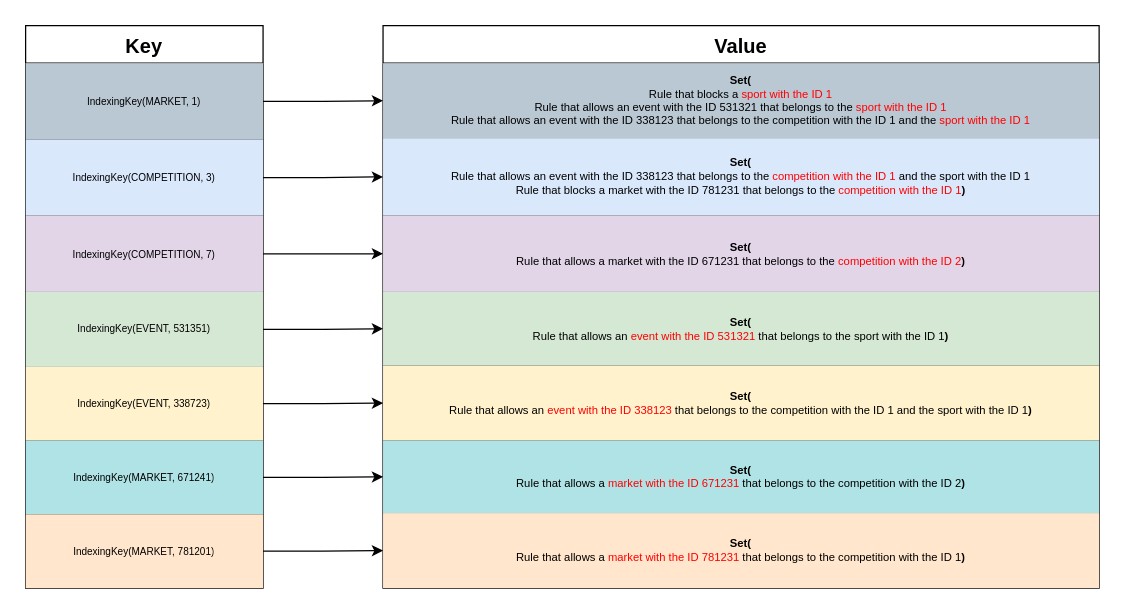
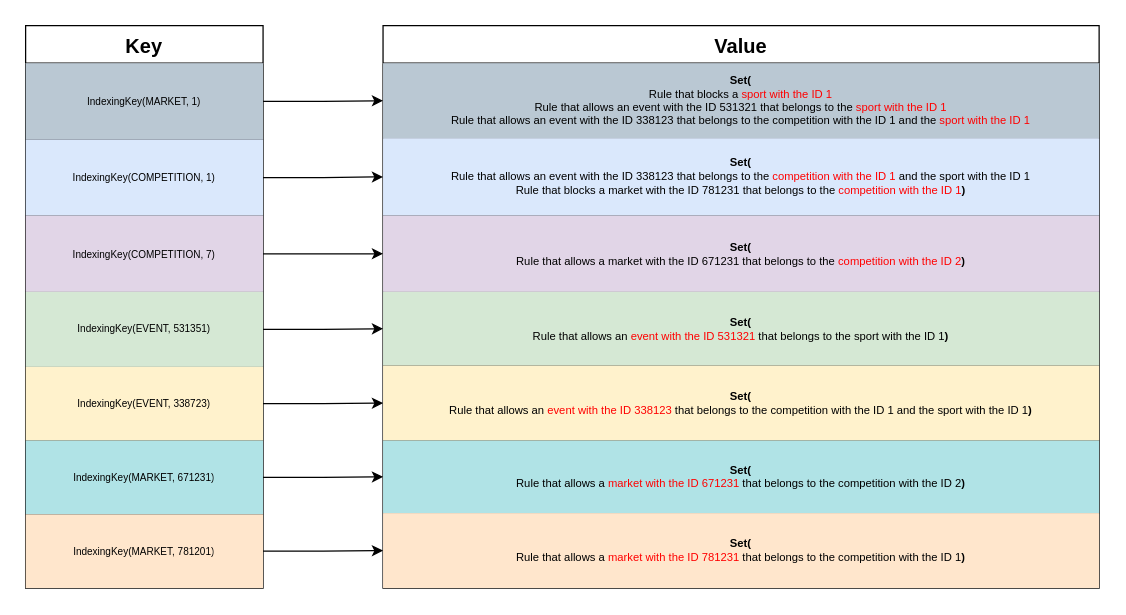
node "IndexingKey(COMPETITION, 3)": label "IndexingKey(COMPETITION, 3)" -> "IndexingKey(COMPETITION, 1)"
node "IndexingKey(MARKET, 671241)": label "IndexingKey(MARKET, 671241)" -> "IndexingKey(MARKET, 671231)"
